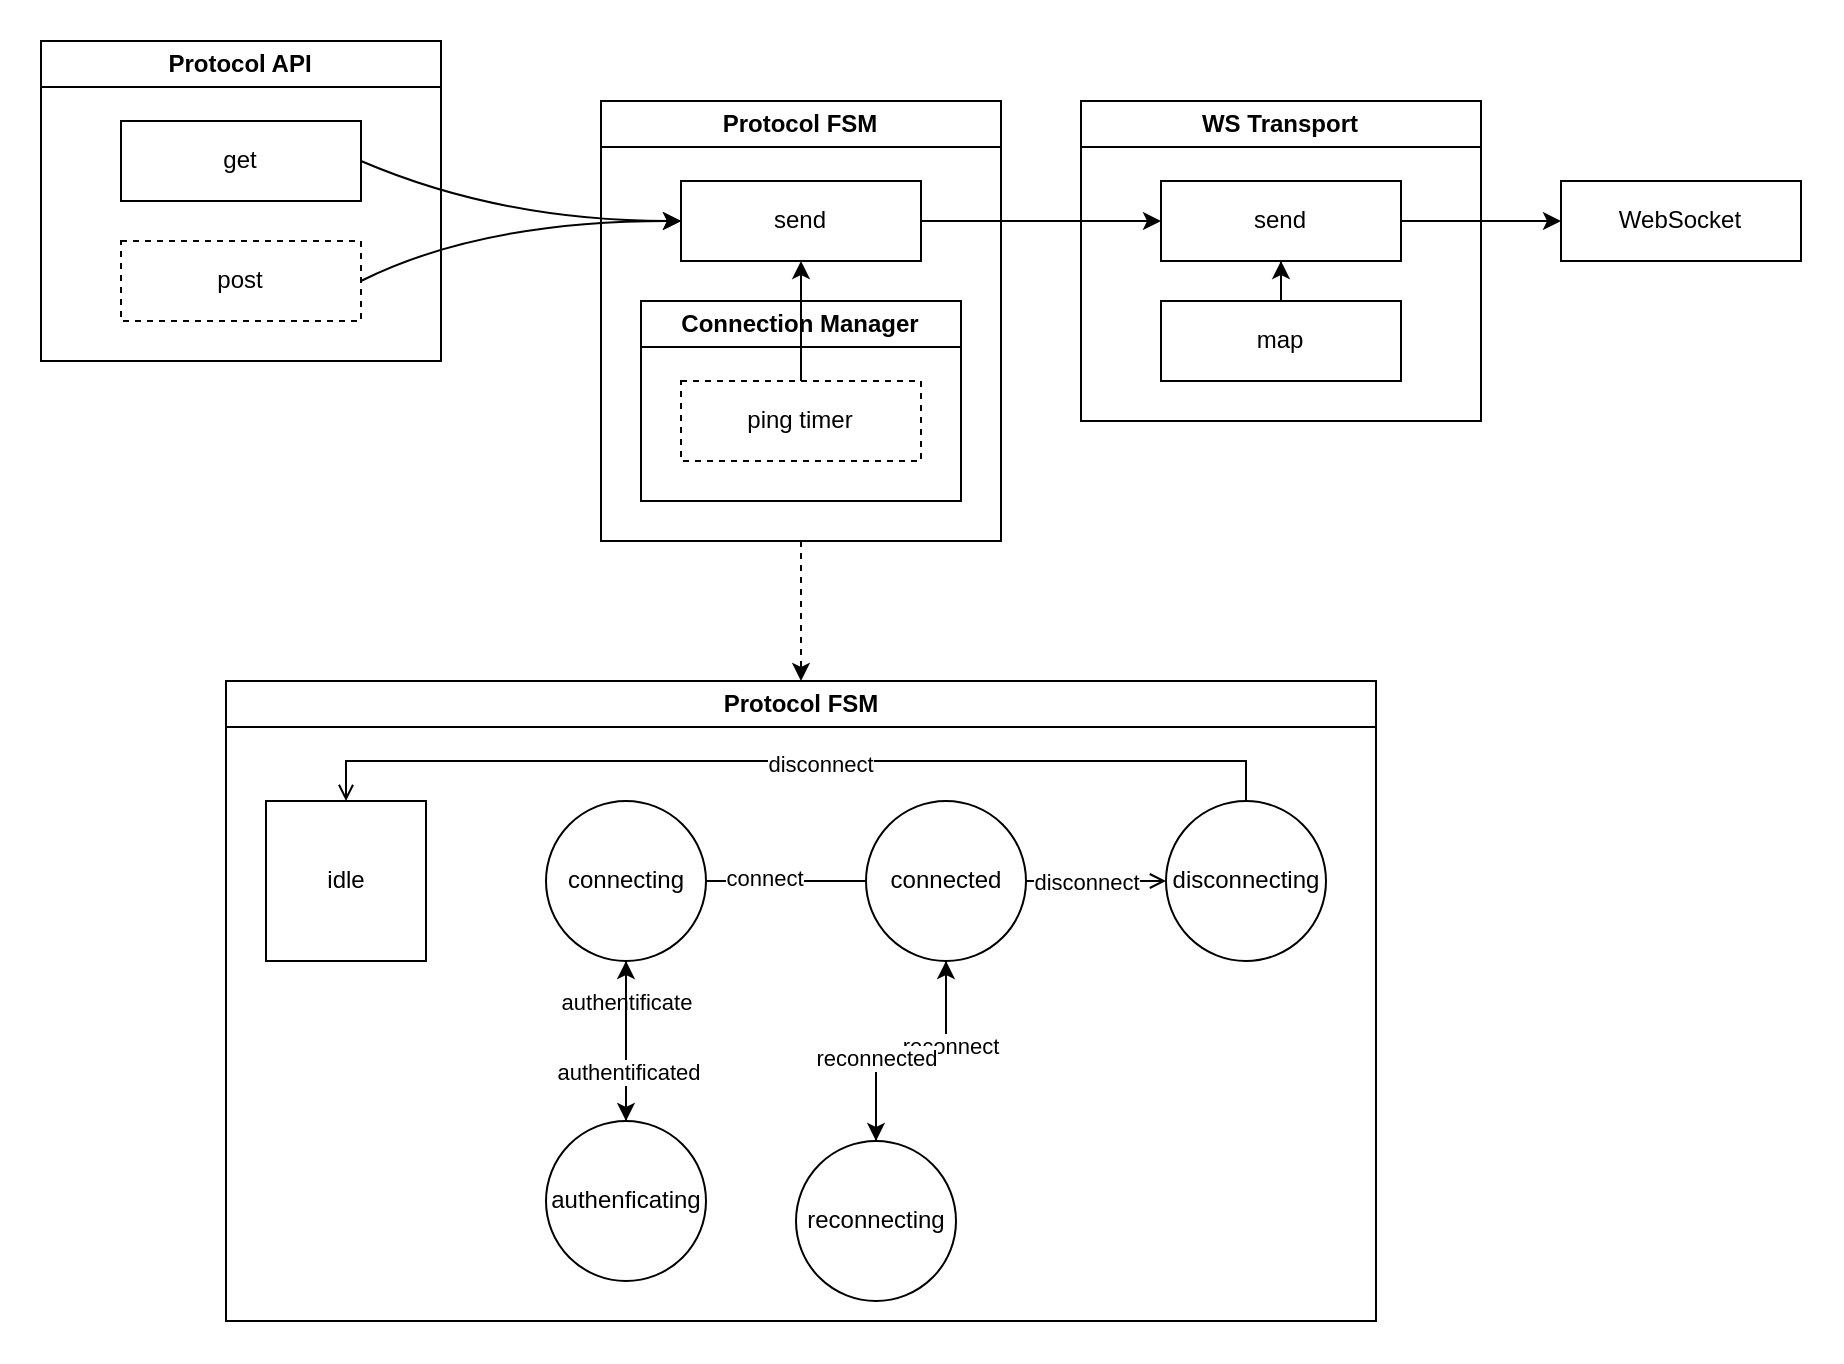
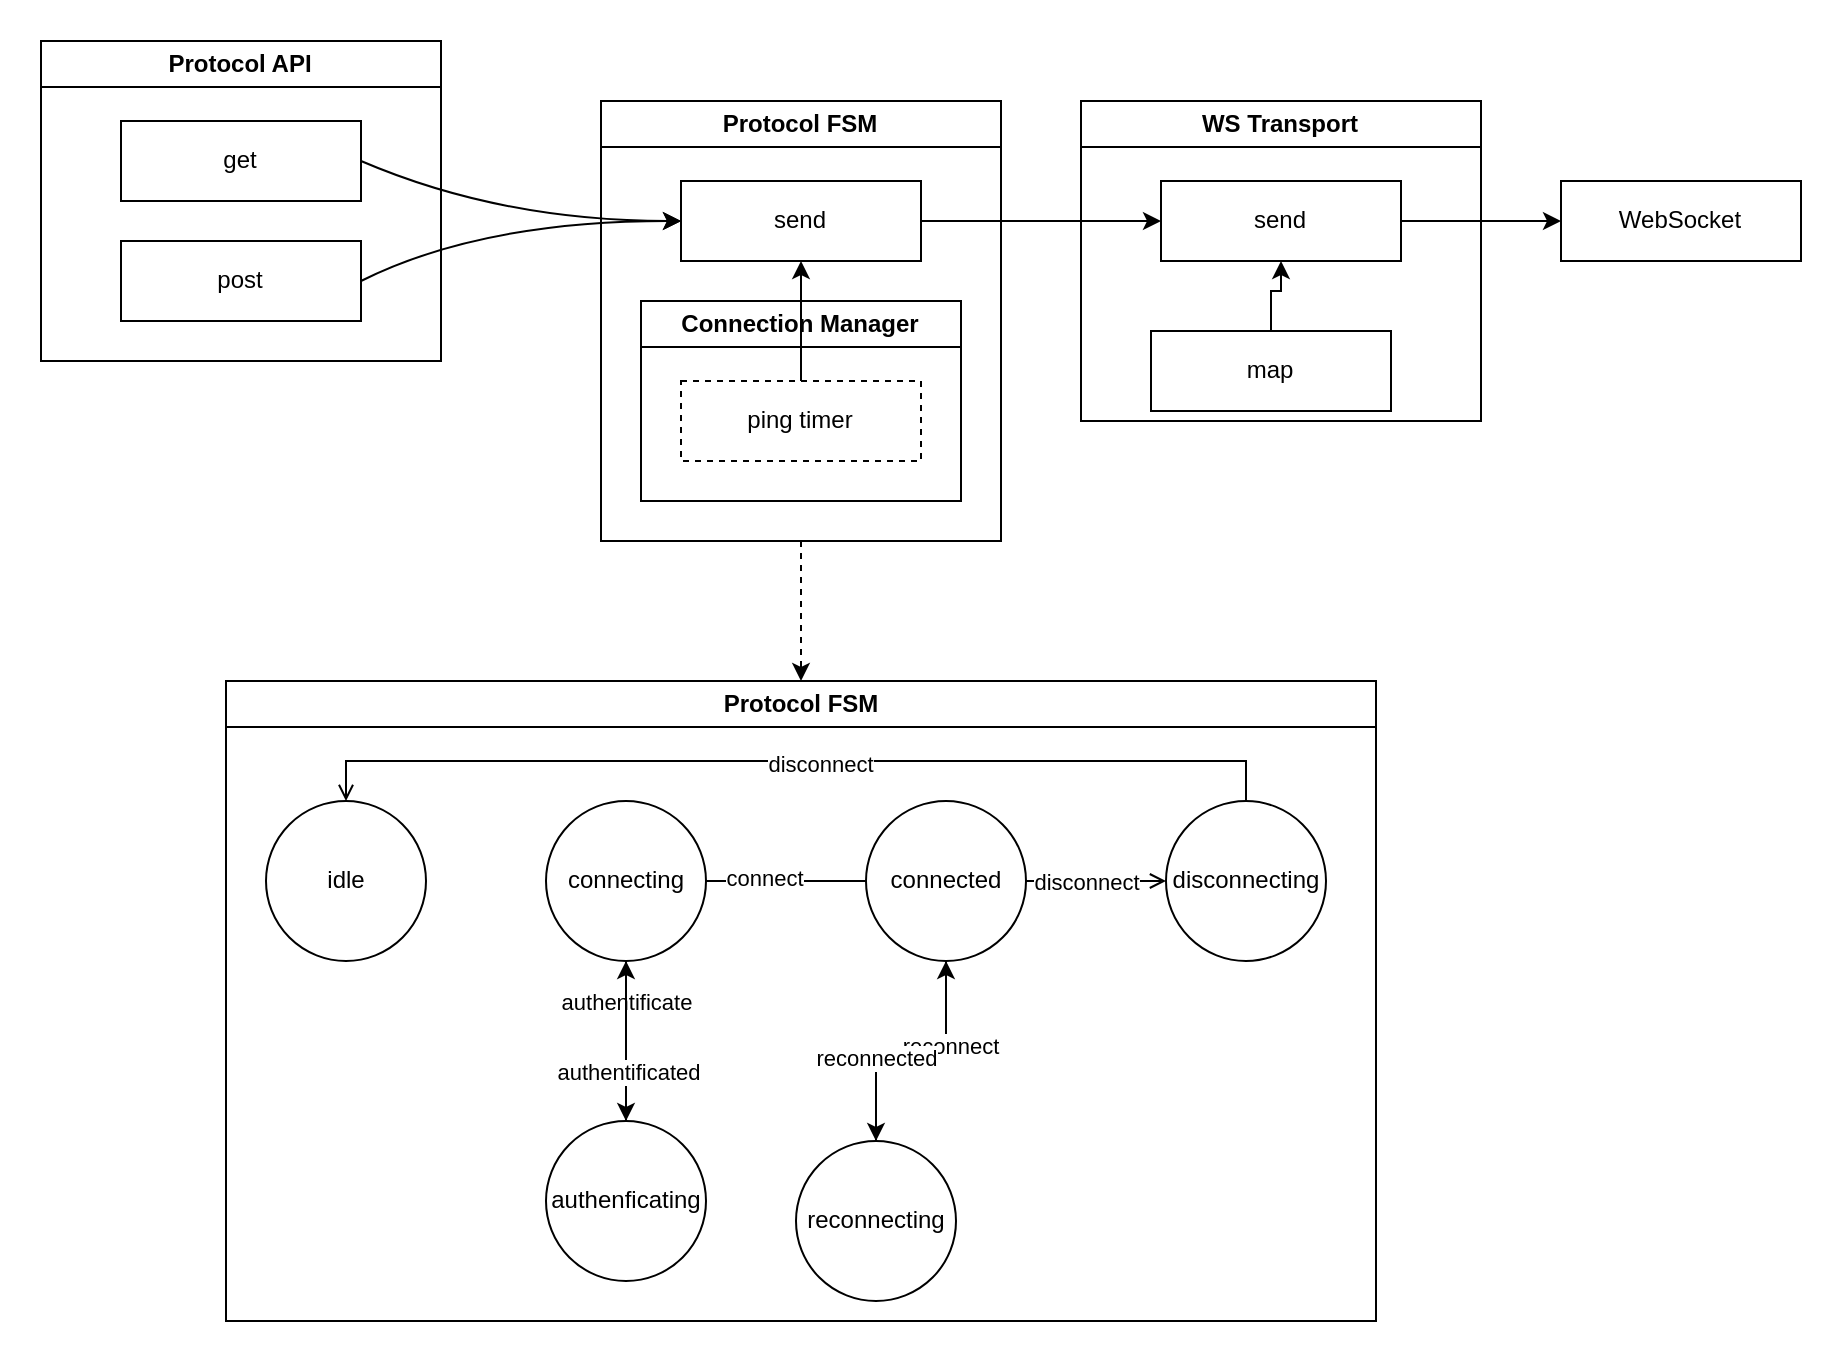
node "post": style dashed -> solid
node "map": moved (1281, 341) -> (1271, 371)
node "idle": shape rectangle -> ellipse
